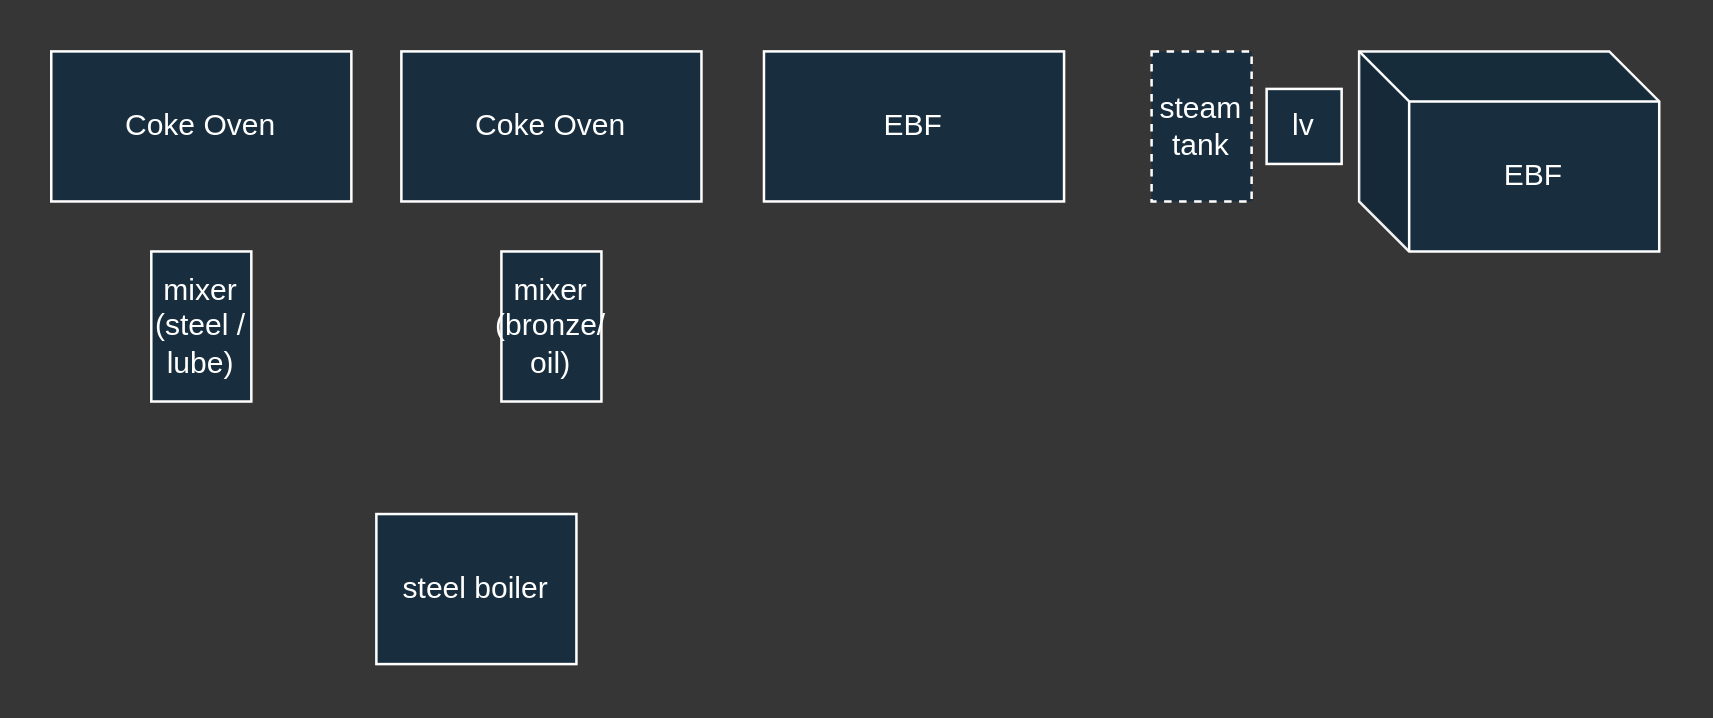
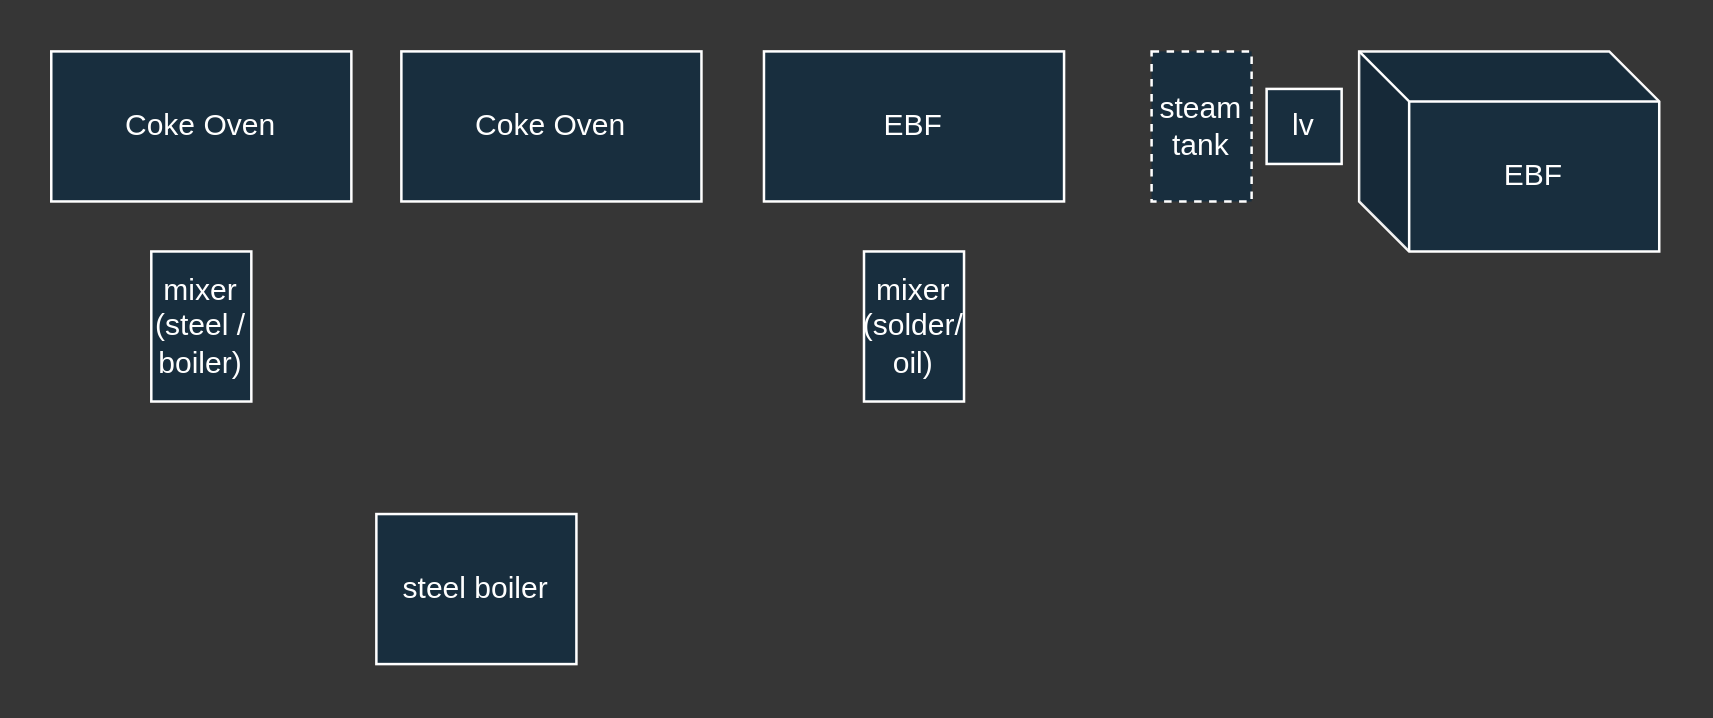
node "mixer (steel / lube)": label "mixer (steel / lube)" -> "mixer (steel / boiler)"
node "mixer (bronze/ oil)": removed
node "mixer (solder/ oil)": added
